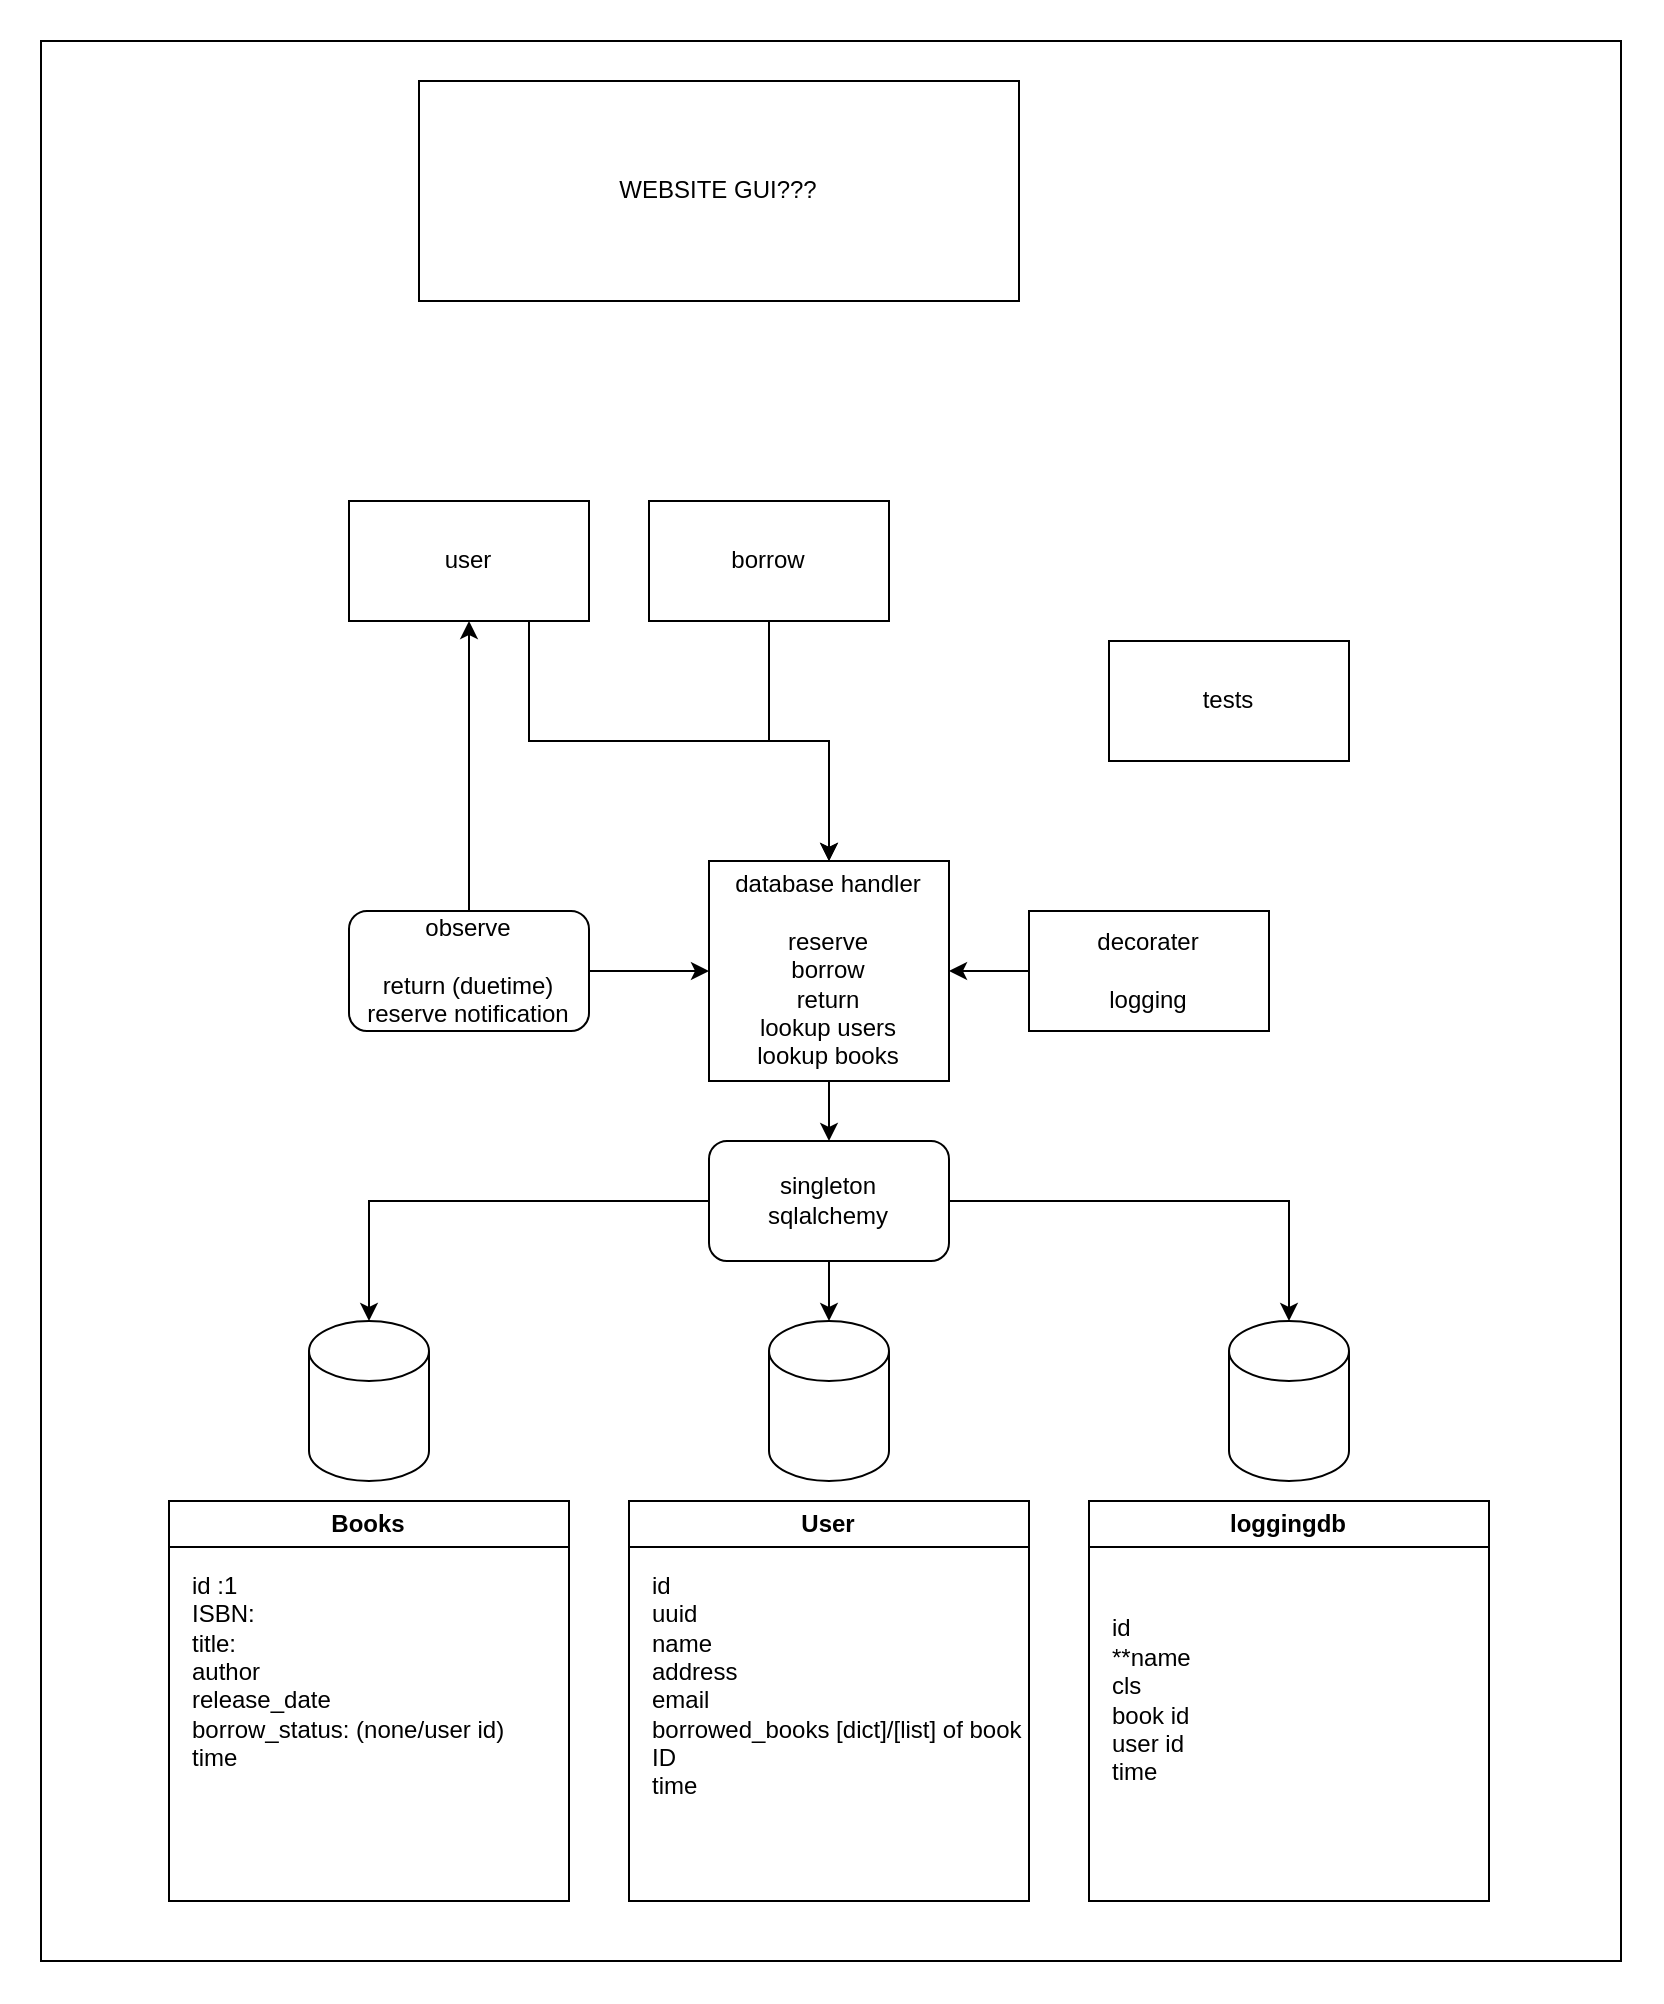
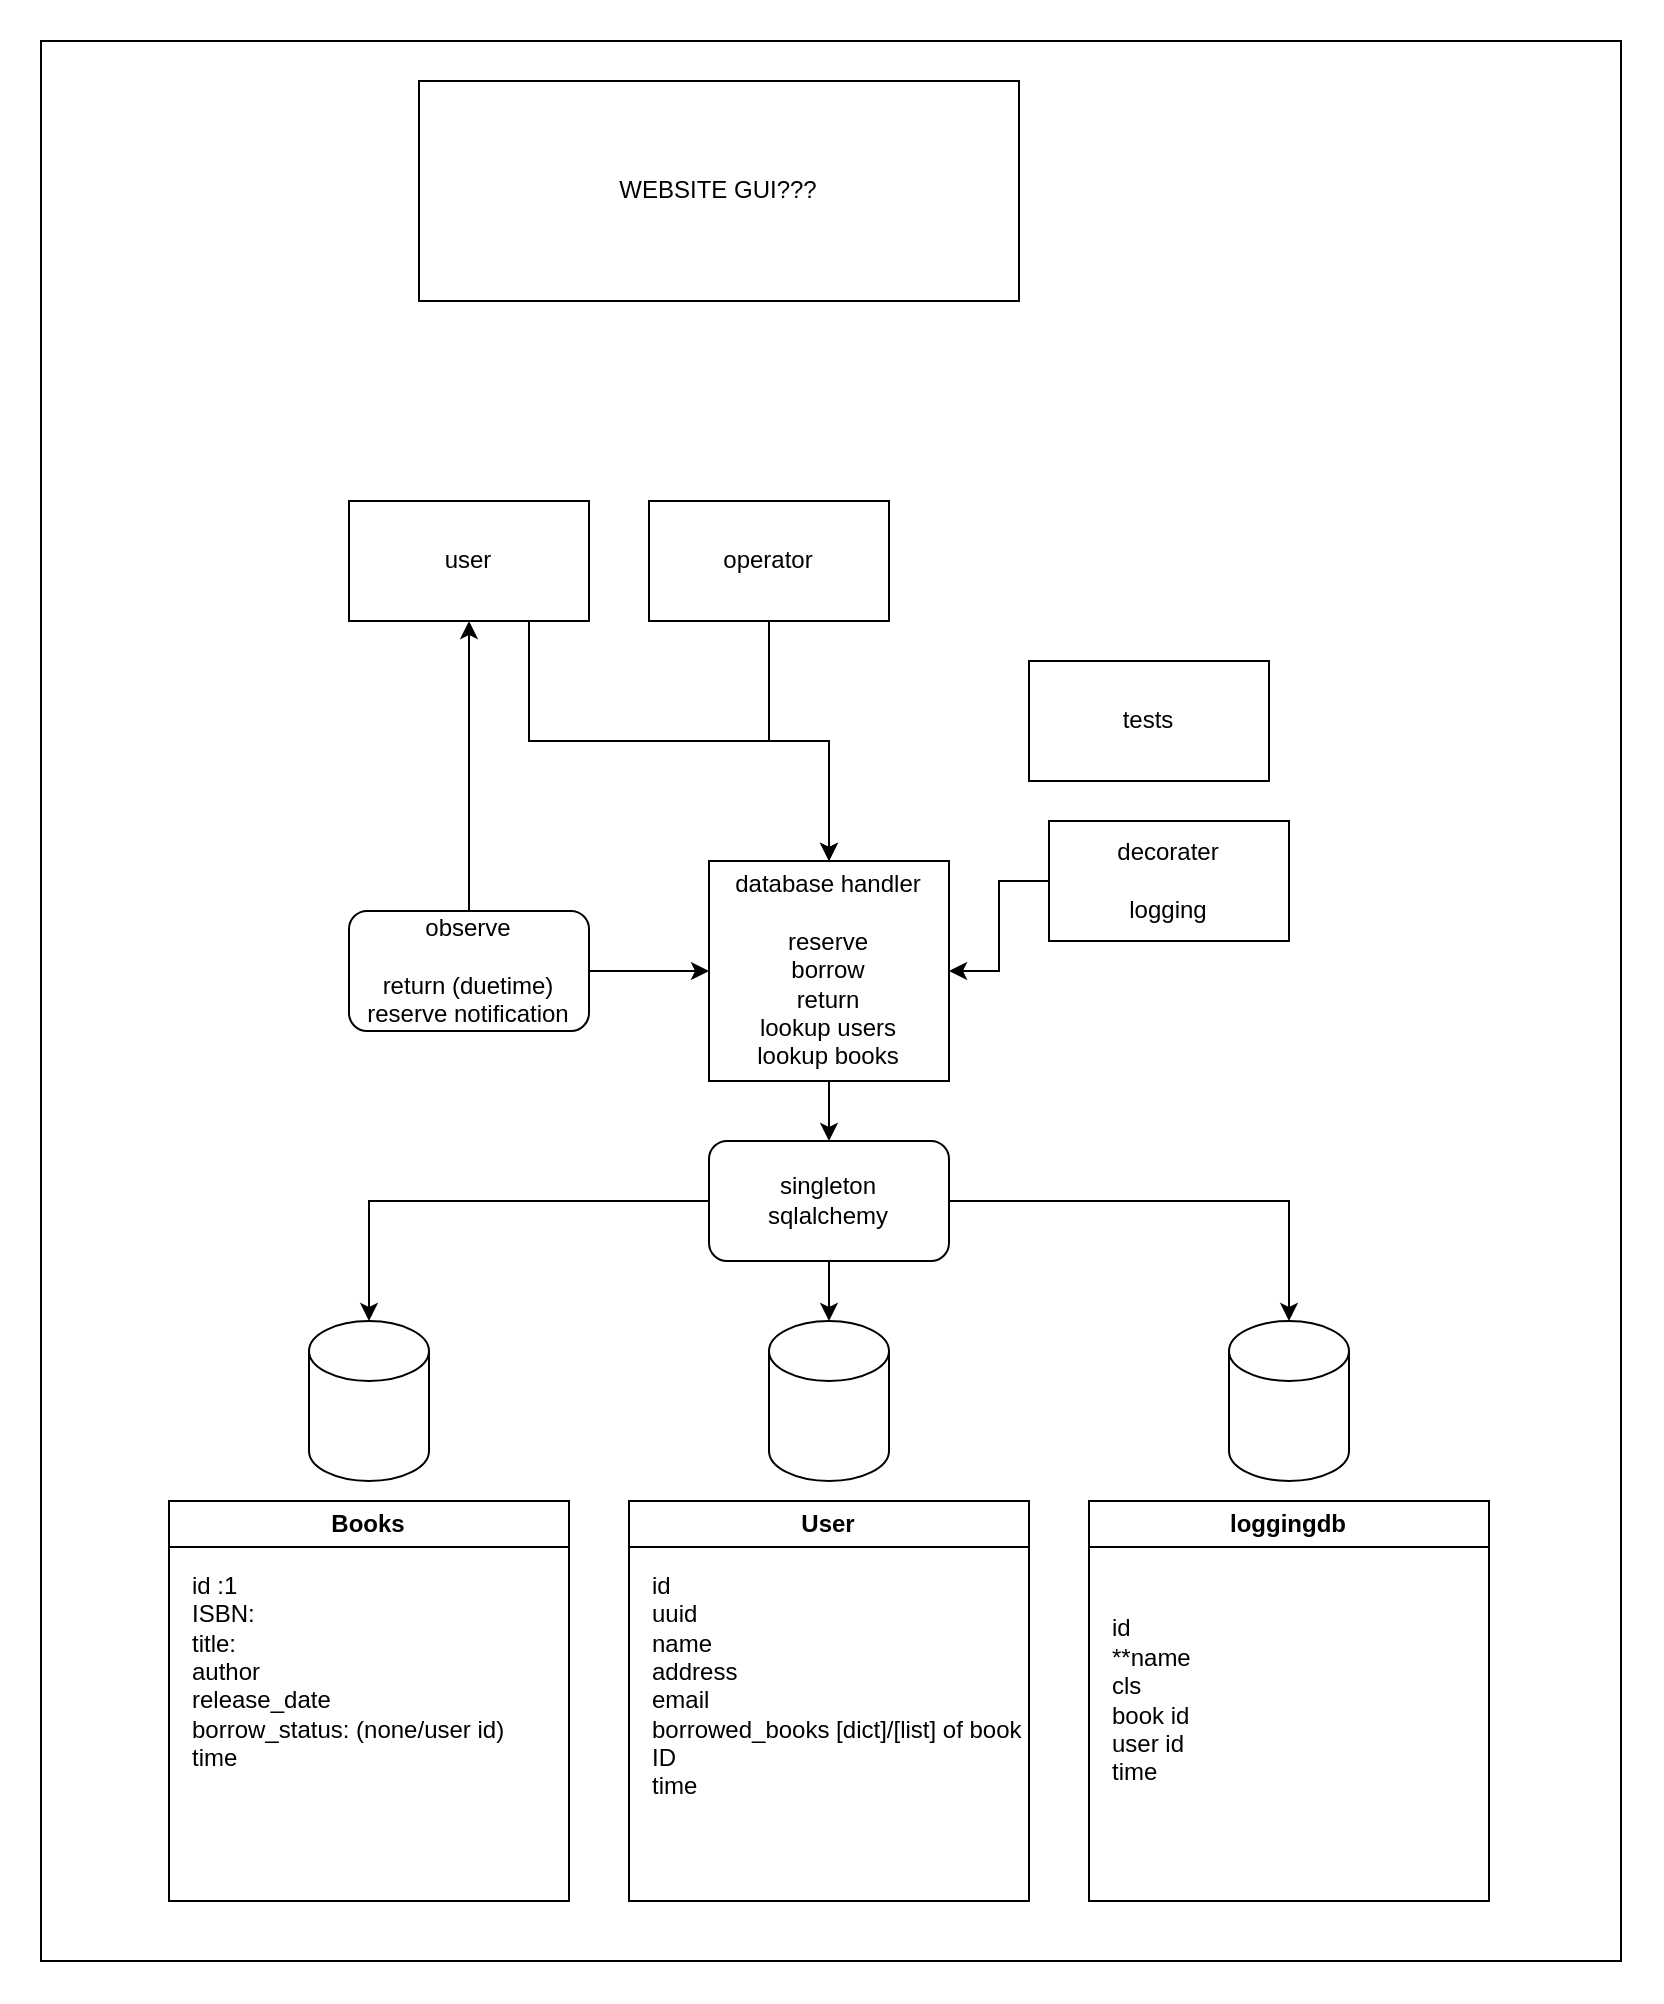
node "borrow": label "borrow" -> "operator"
node "tests": moved (1229, 701) -> (1149, 721)
node "decorater logging": moved (1149, 971) -> (1169, 881)
